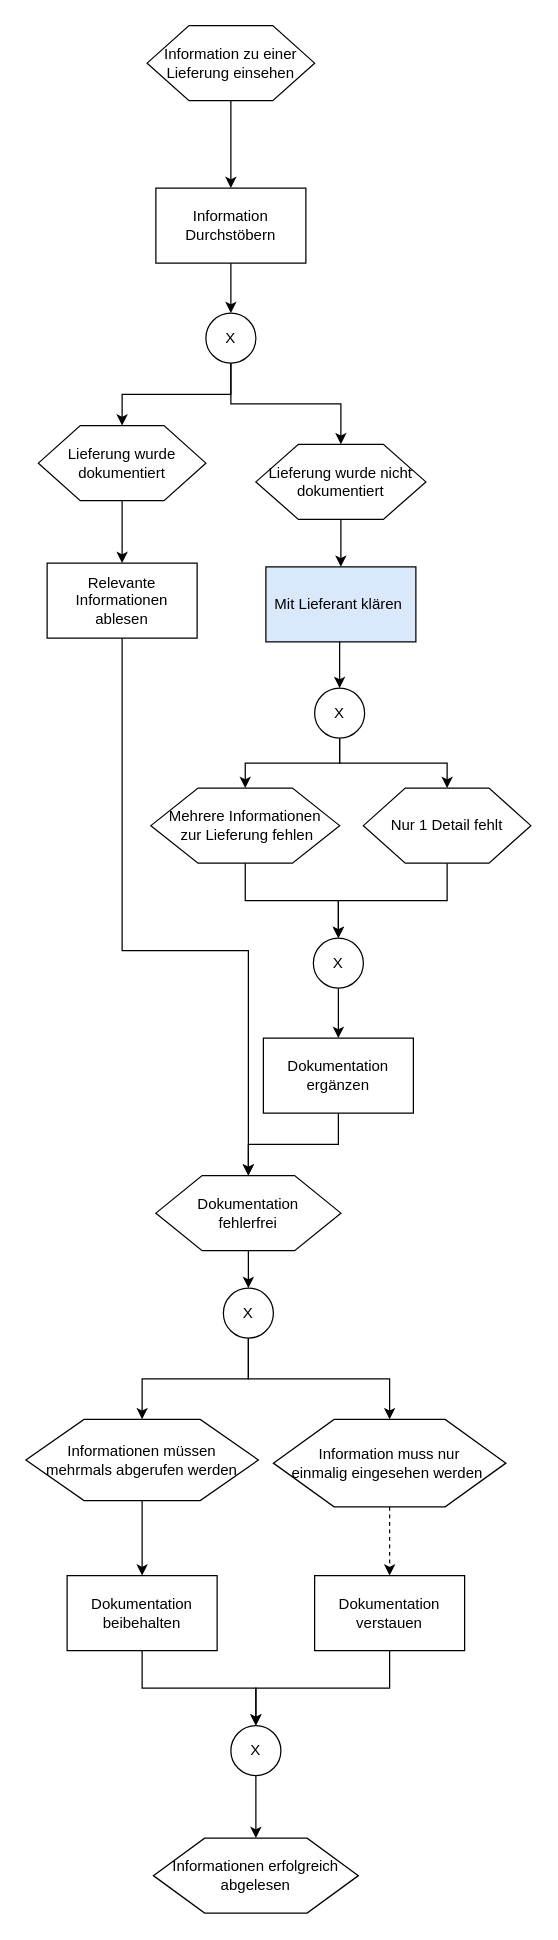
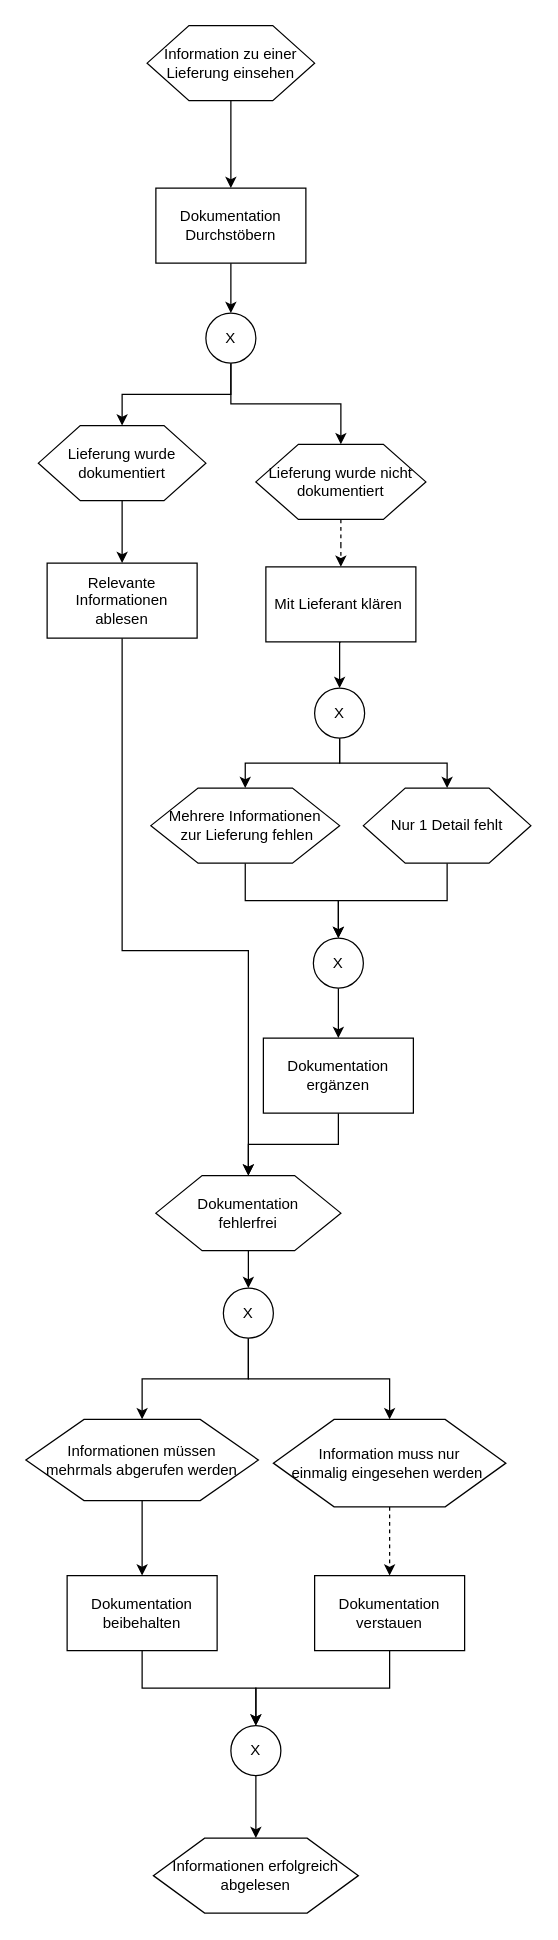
node "Information Durchstöbern": label "Information Durchstöbern" -> "Dokumentation Durchstöbern"
edge "Lieferung wurde nicht dokumentiert" -> "Mit Lieferant klären": style solid -> dashed
node "Mit Lieferant klären": fillcolor #dae8fc -> #ffffff
